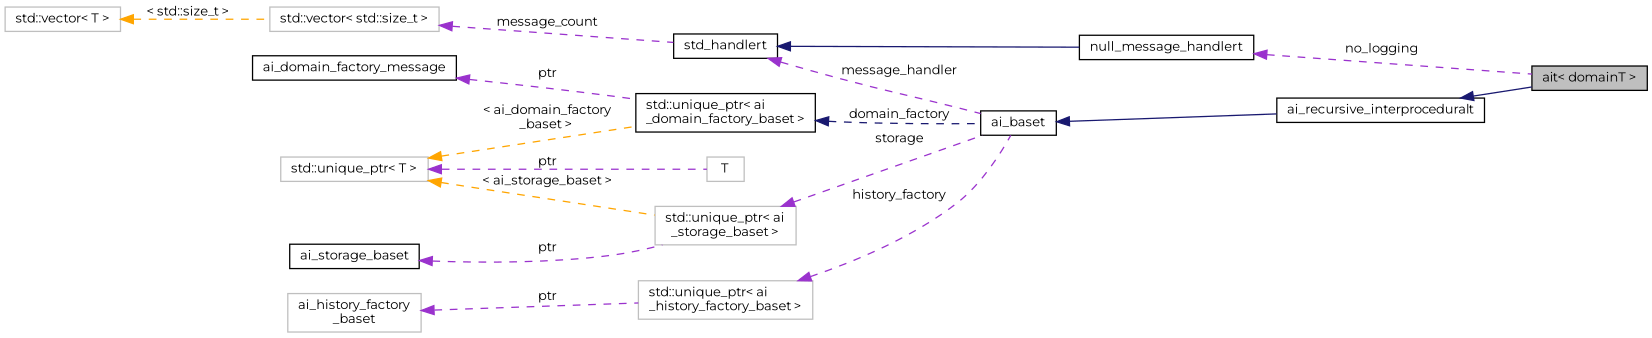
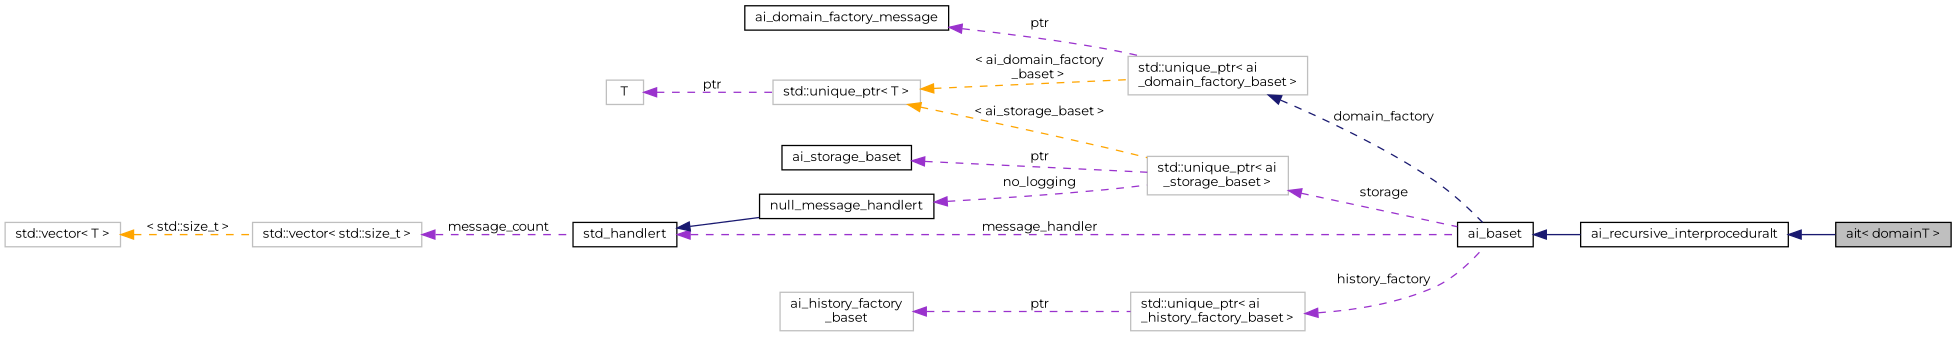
edge "ait< domainT >" -> "null_message_handlert": now "std::unique_ptr< ai _storage_baset >" -> "null_message_handlert"
node "std::unique_ptr< ai _domain_factory_baset >": color black -> grey75
edge "T" -> "std::unique_ptr< T >": reversed
